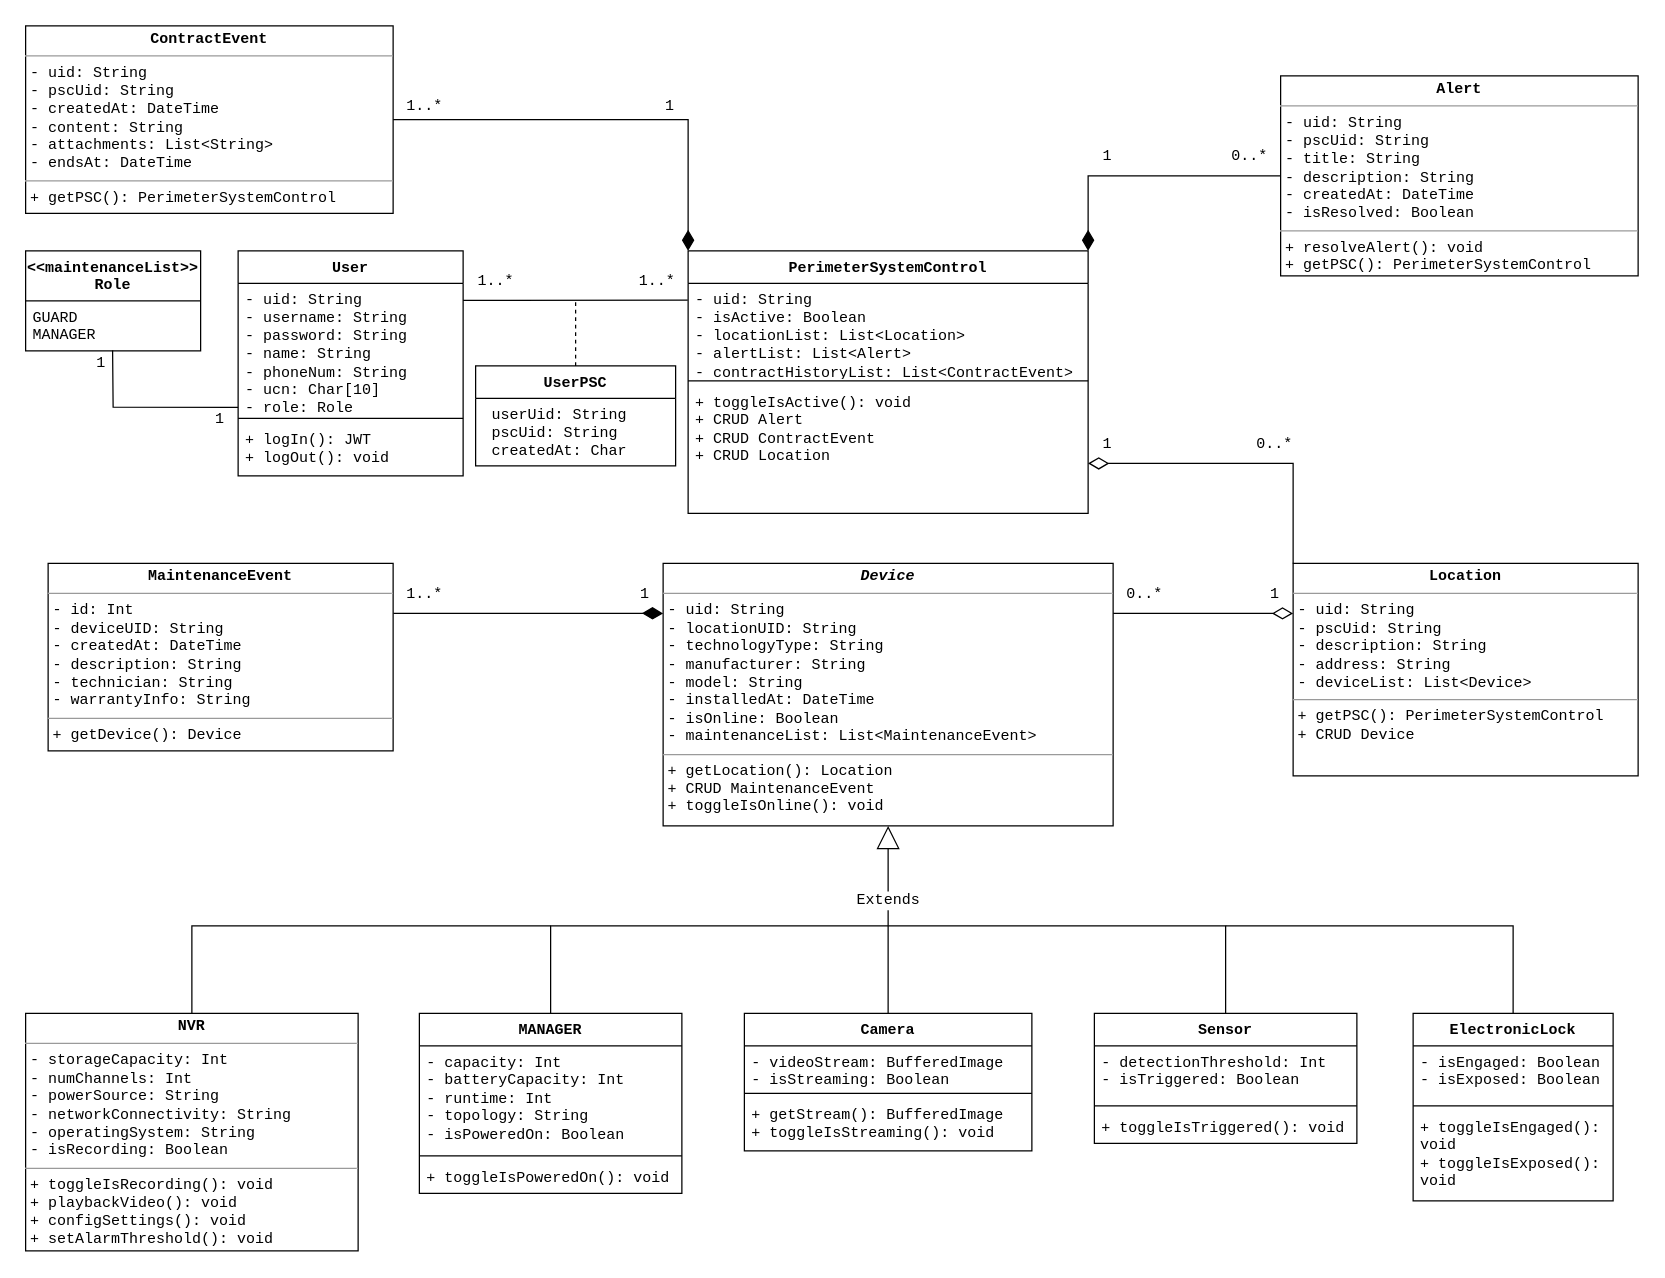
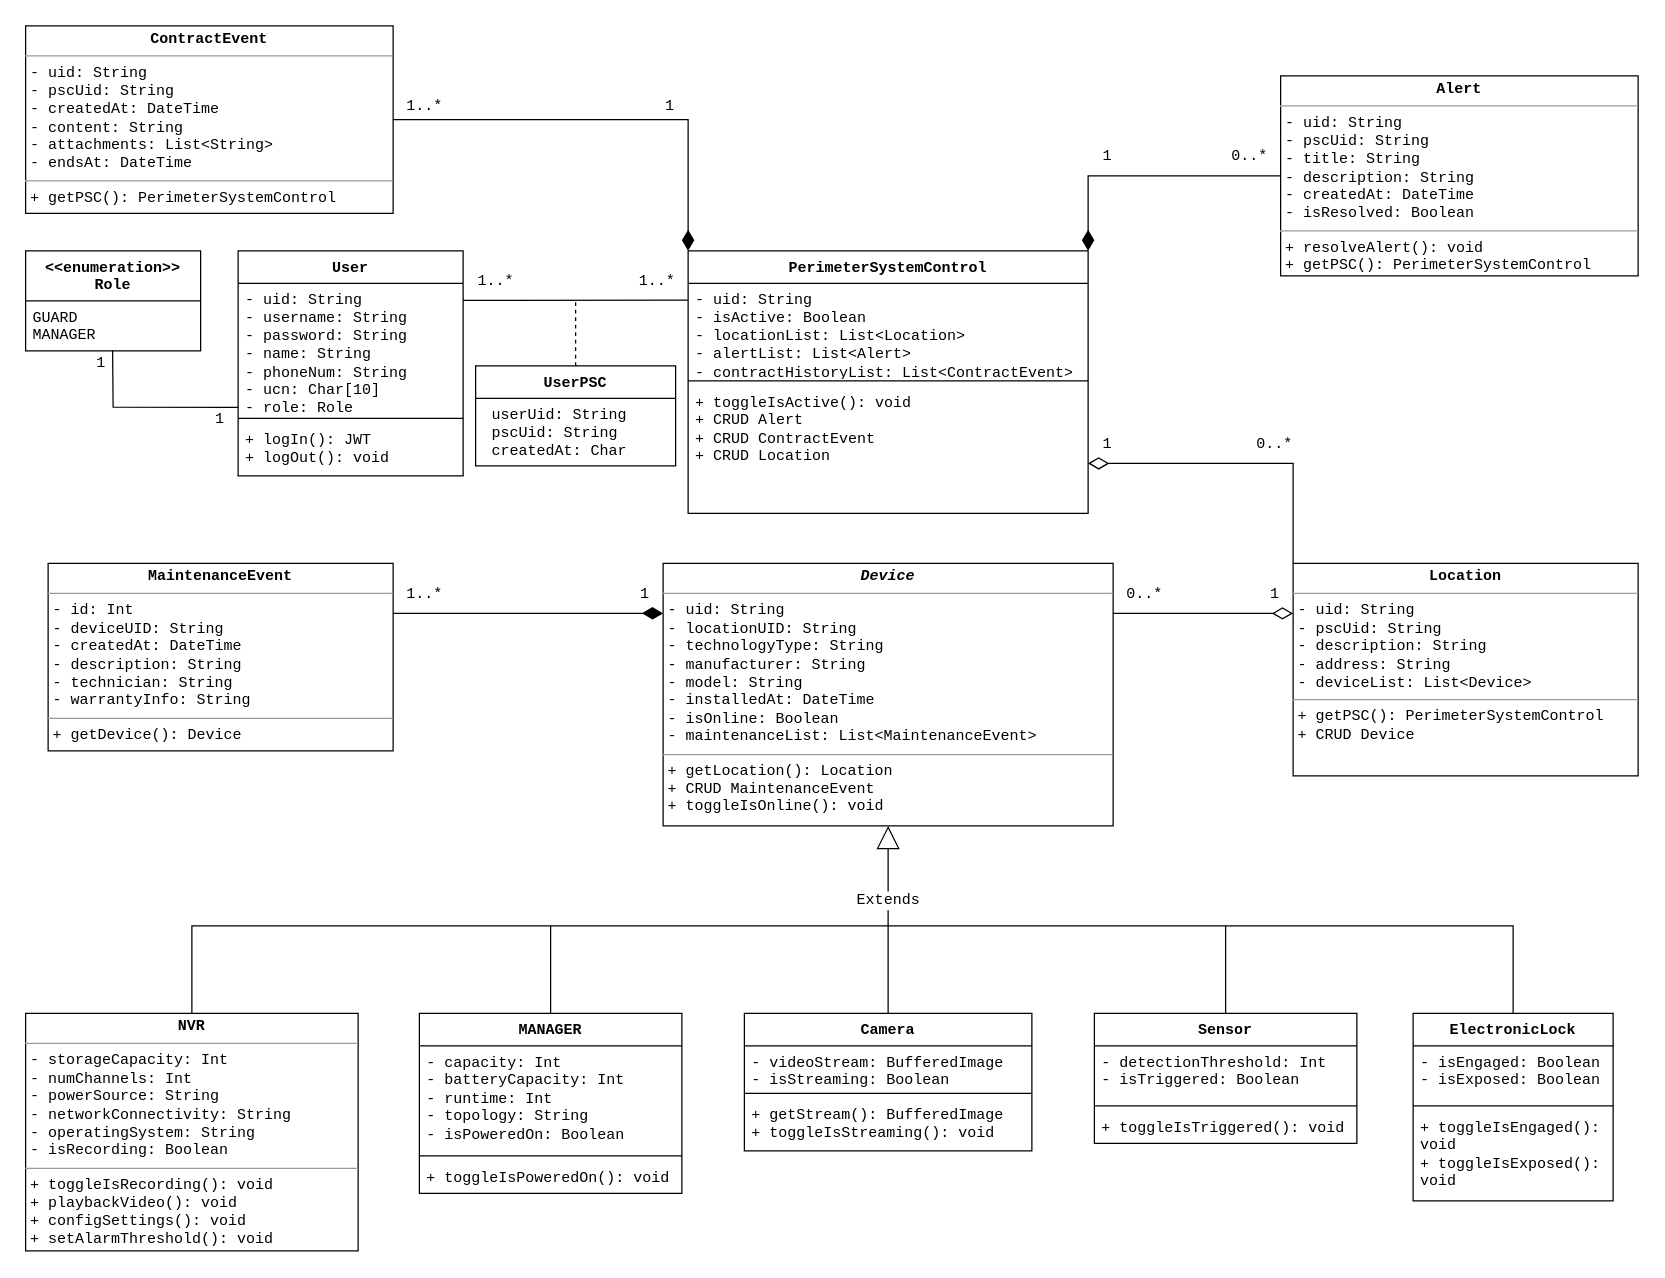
node "<<maintenanceList>> Role": label "<<maintenanceList>> Role" -> "<<enumeration>> Role"
